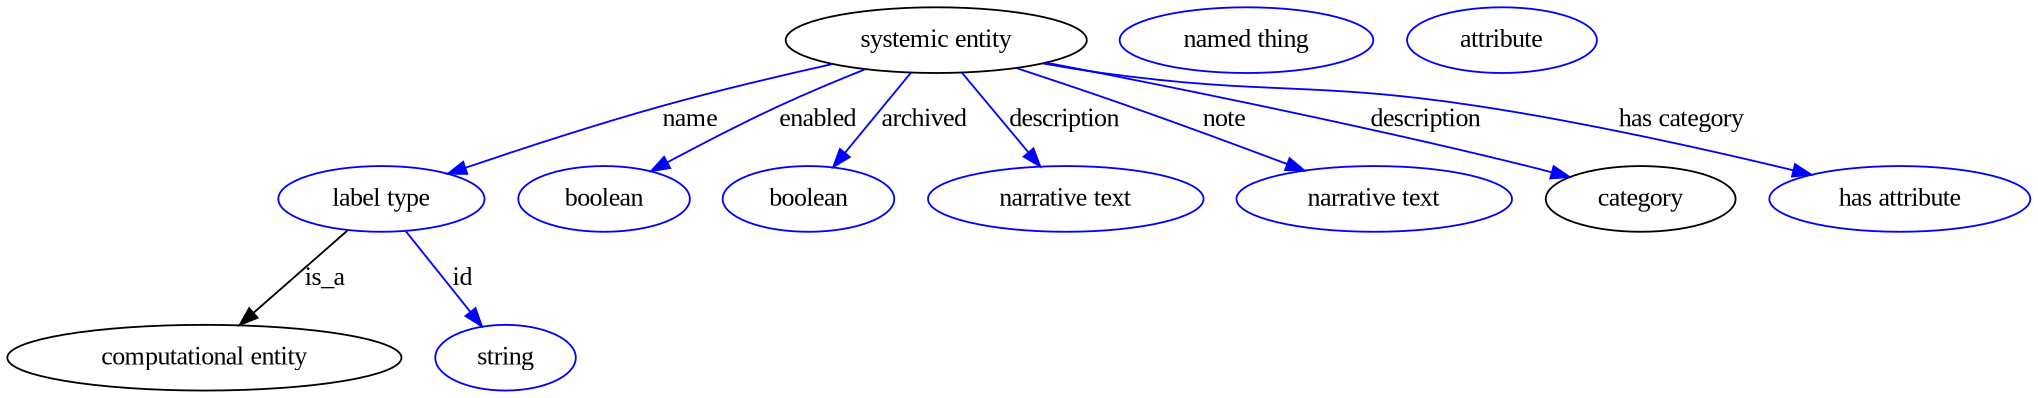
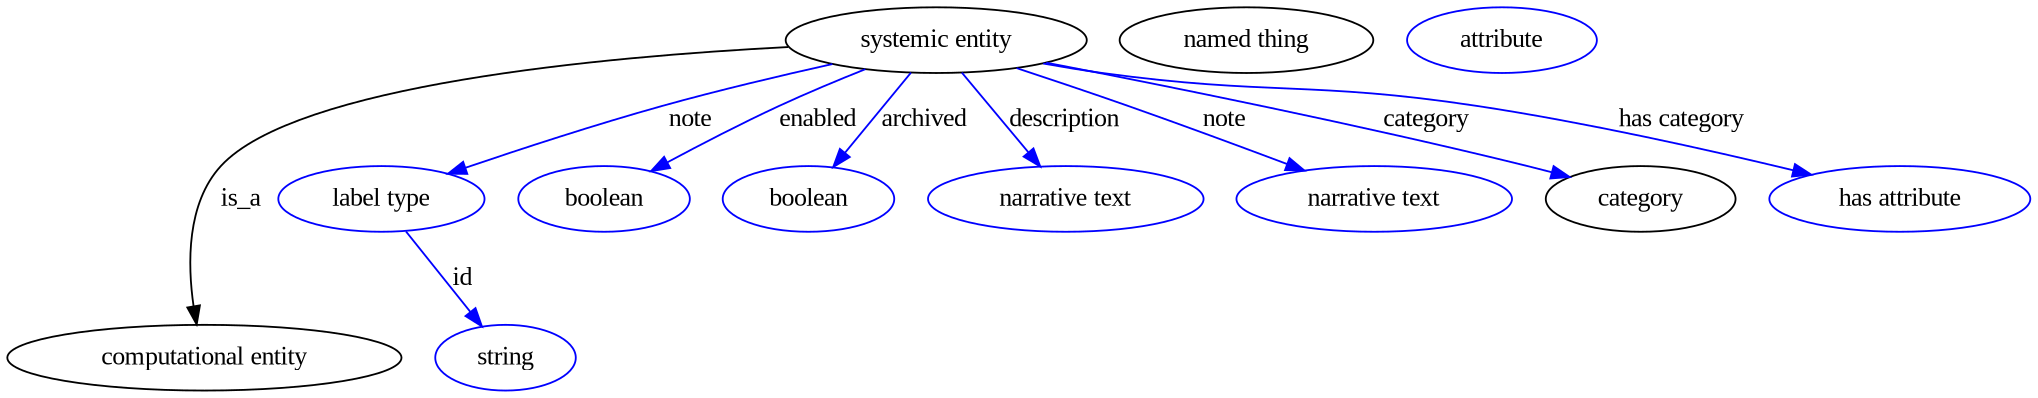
node "named thing": color blue -> black
edge "systemic entity" -> "label type": label "name" -> "note"
edge "systemic entity" -> "category": label "description" -> "category"
edge "label type" -> "computational entity": now "systemic entity" -> "computational entity"
